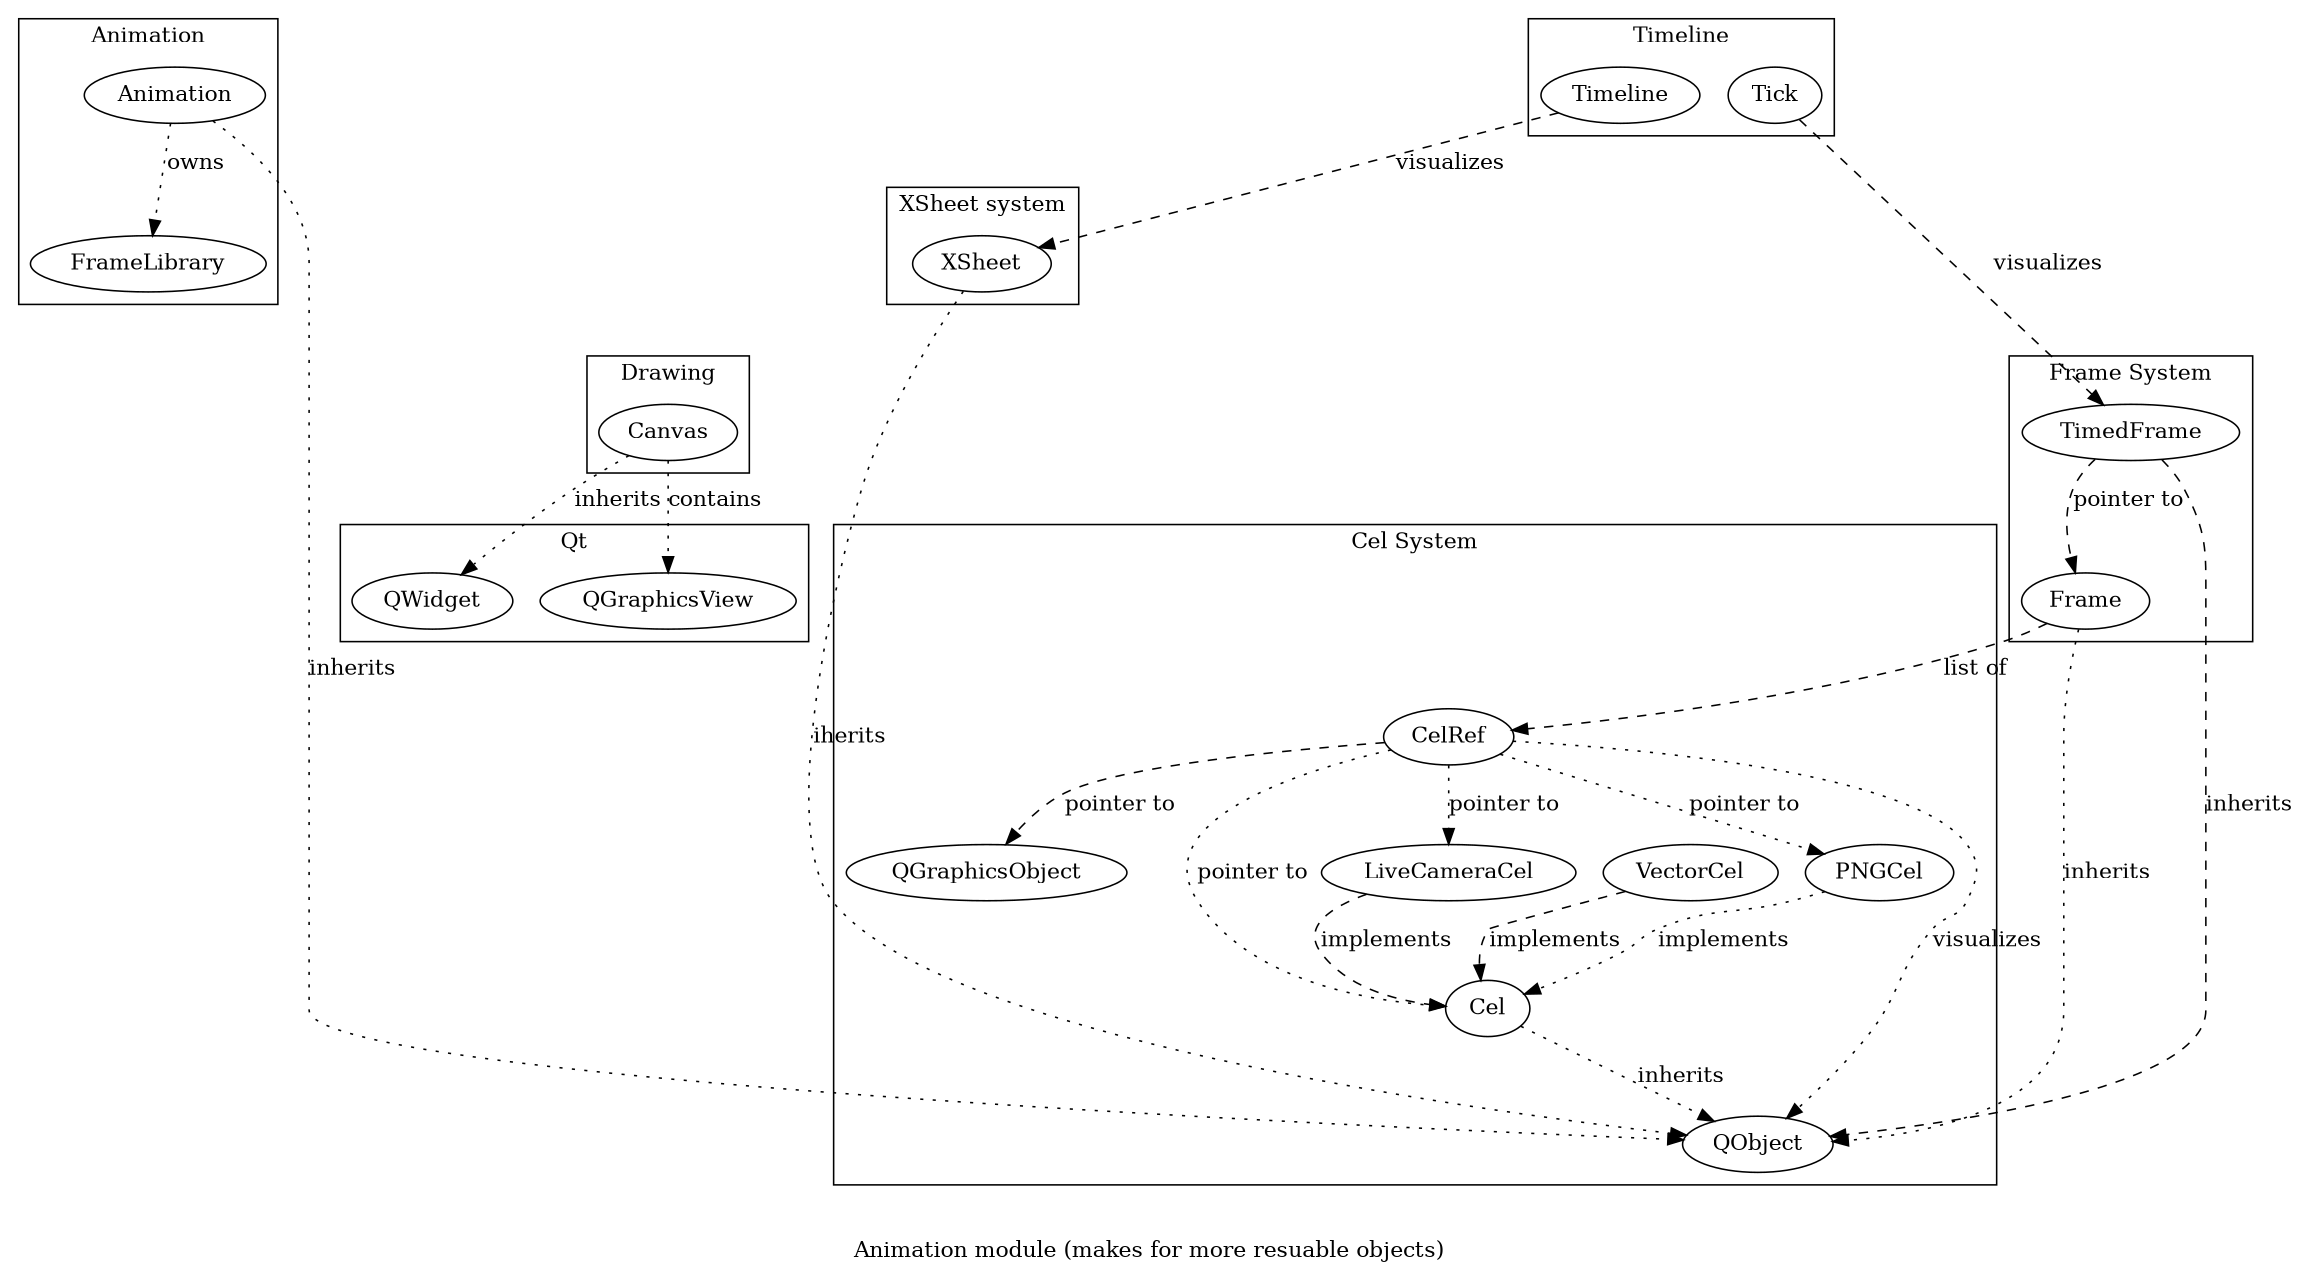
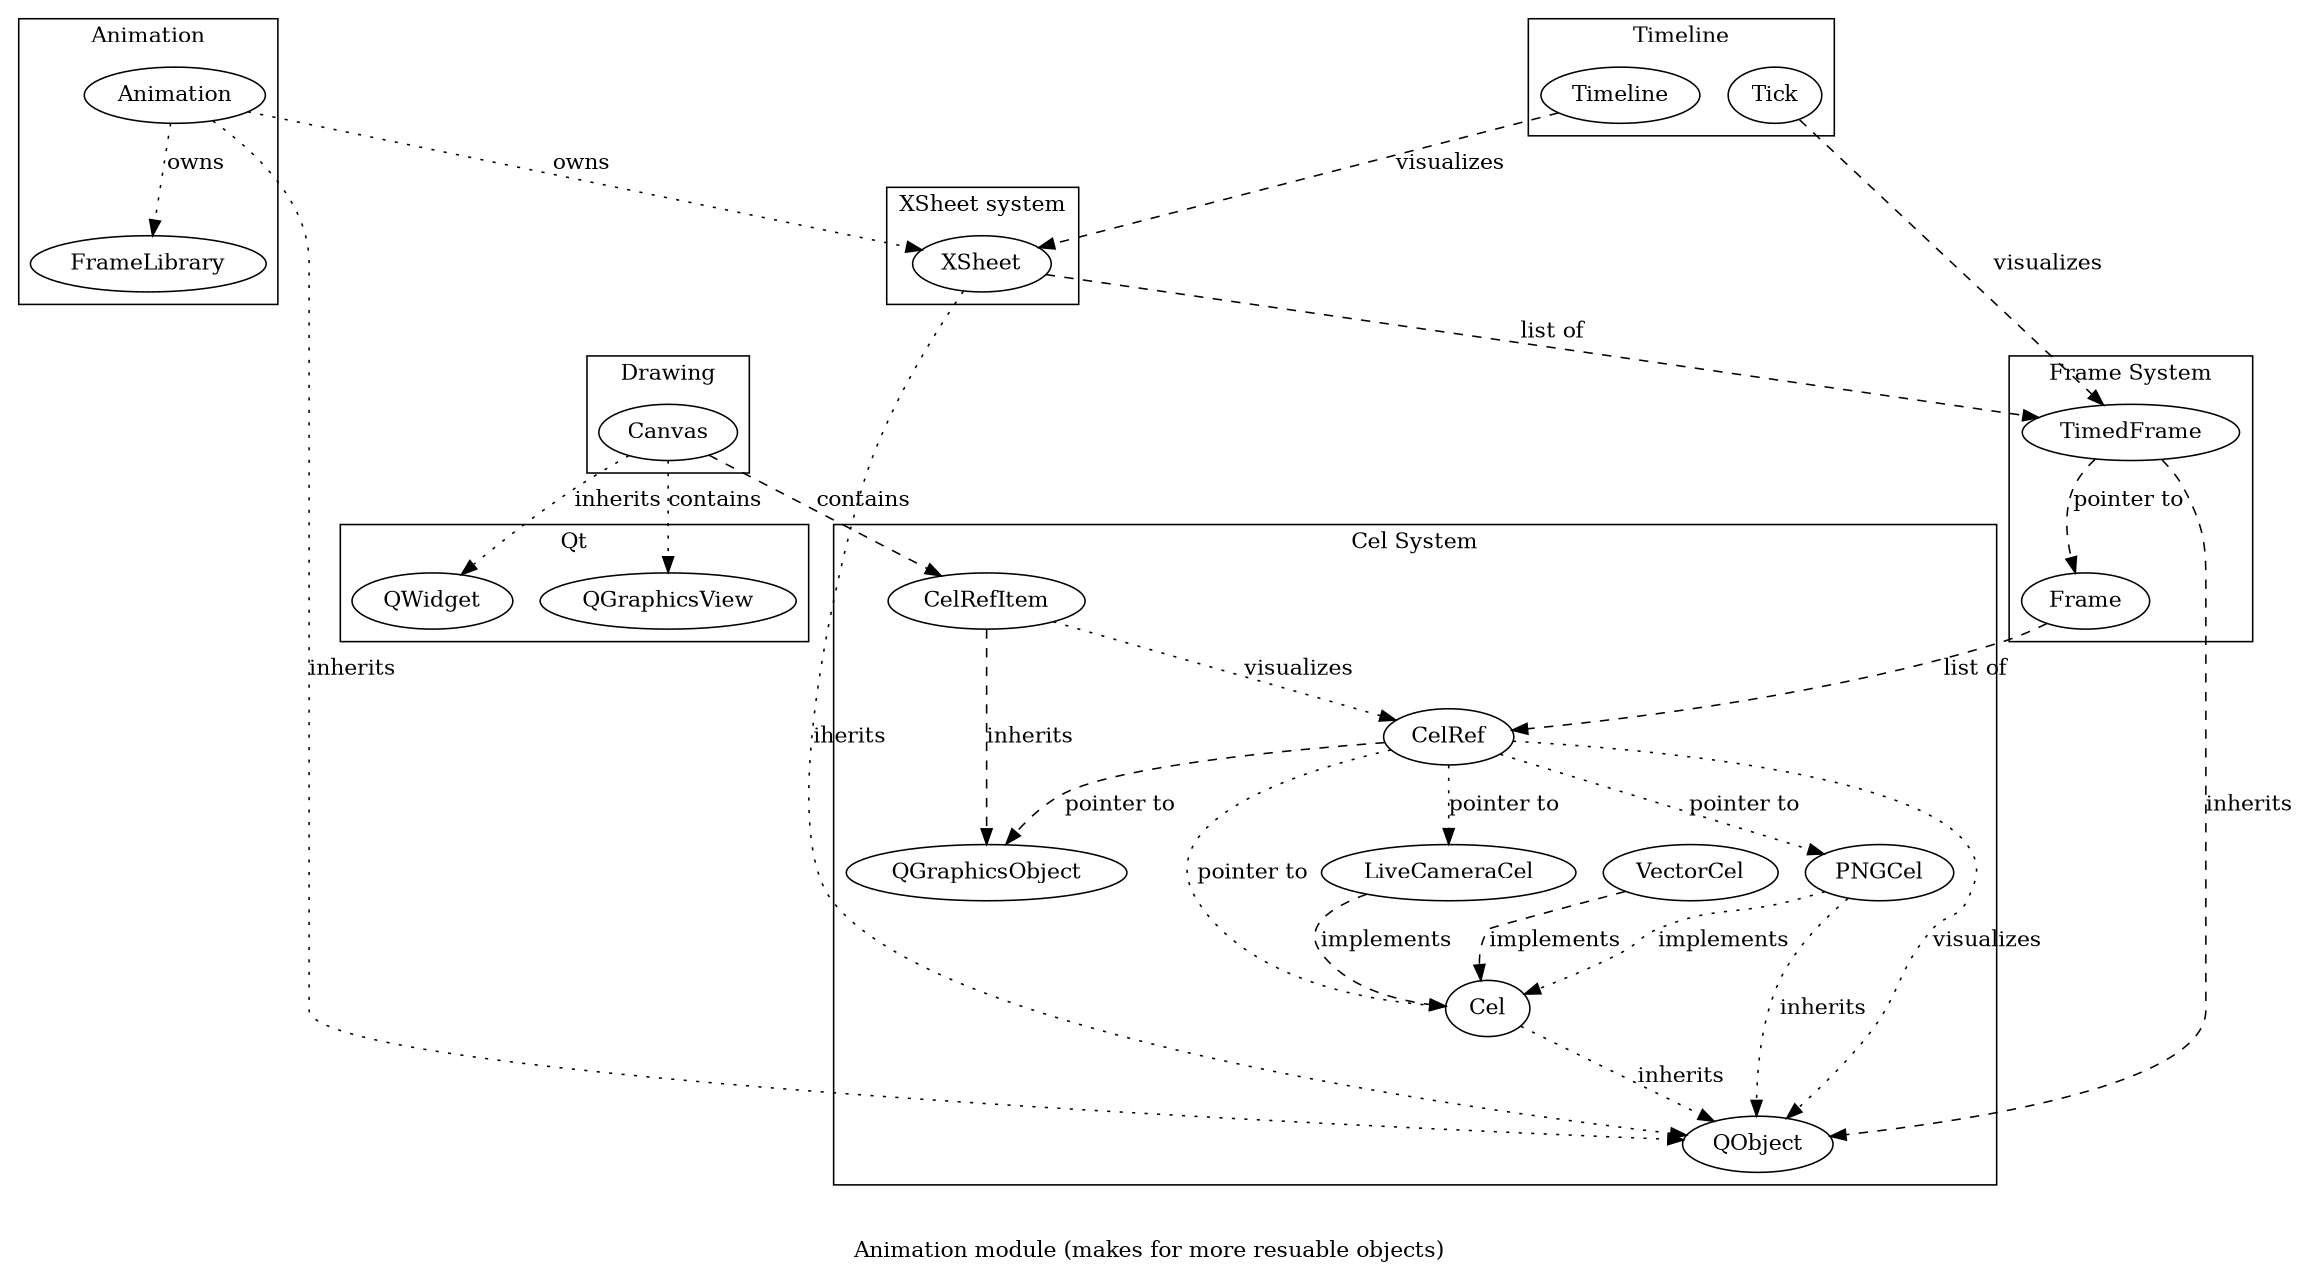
edge "Animation" -> "XSheet": added, label "owns"
edge "XSheet" -> "TimedFrame": added, label "list of"
node "CelRefItem": added
edge "Frame" -> "QObject": now "PNGCel" -> "QObject"
